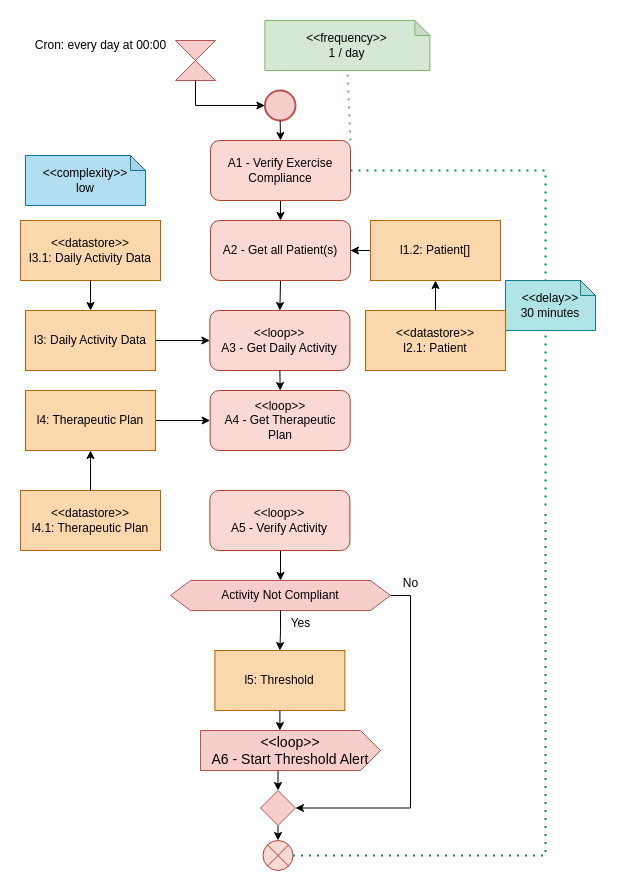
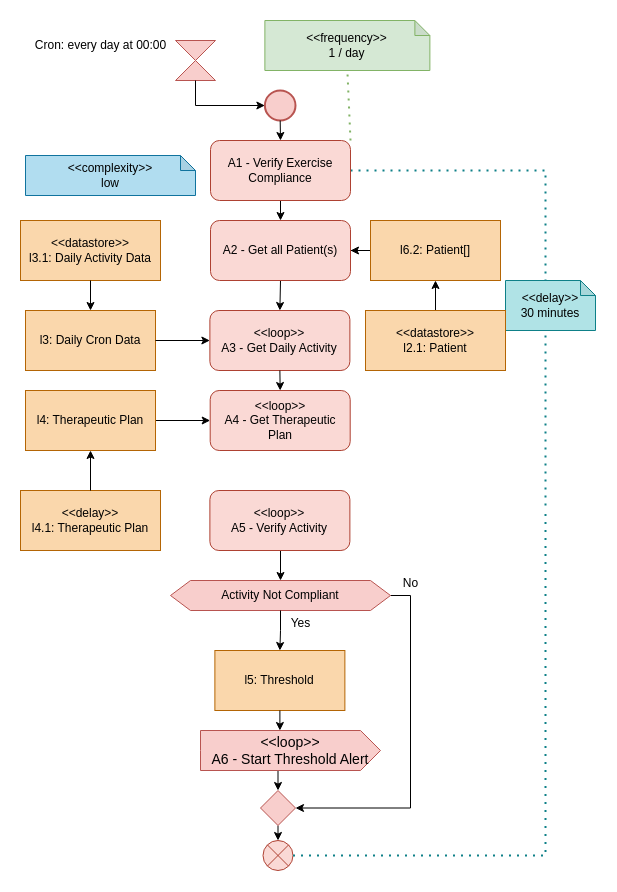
node "<<complexity>> low": size 120x50 -> 170x40
node "l1.2: Patient[]": label "l1.2: Patient[]" -> "l6.2: Patient[]"
node "l3: Daily Activity Data": label "l3: Daily Activity Data" -> "l3: Daily Cron Data"
node "<<datastore>> l4.1: Therapeutic Plan": label "<<datastore>> l4.1: Therapeutic Plan" -> "<<delay>> l4.1: Therapeutic Plan"
